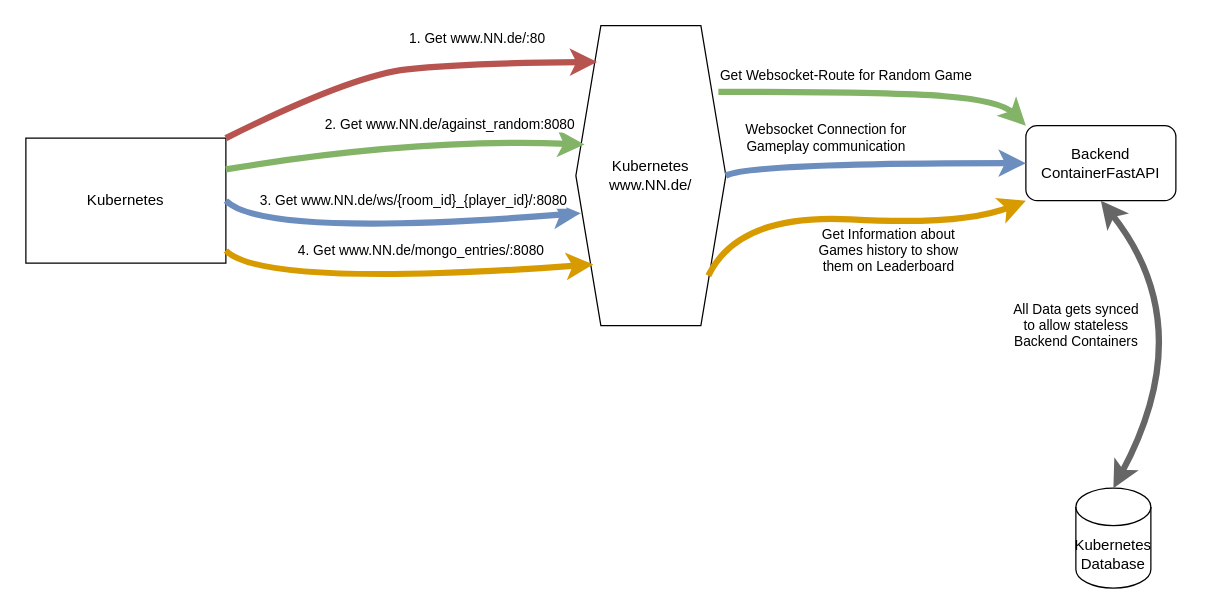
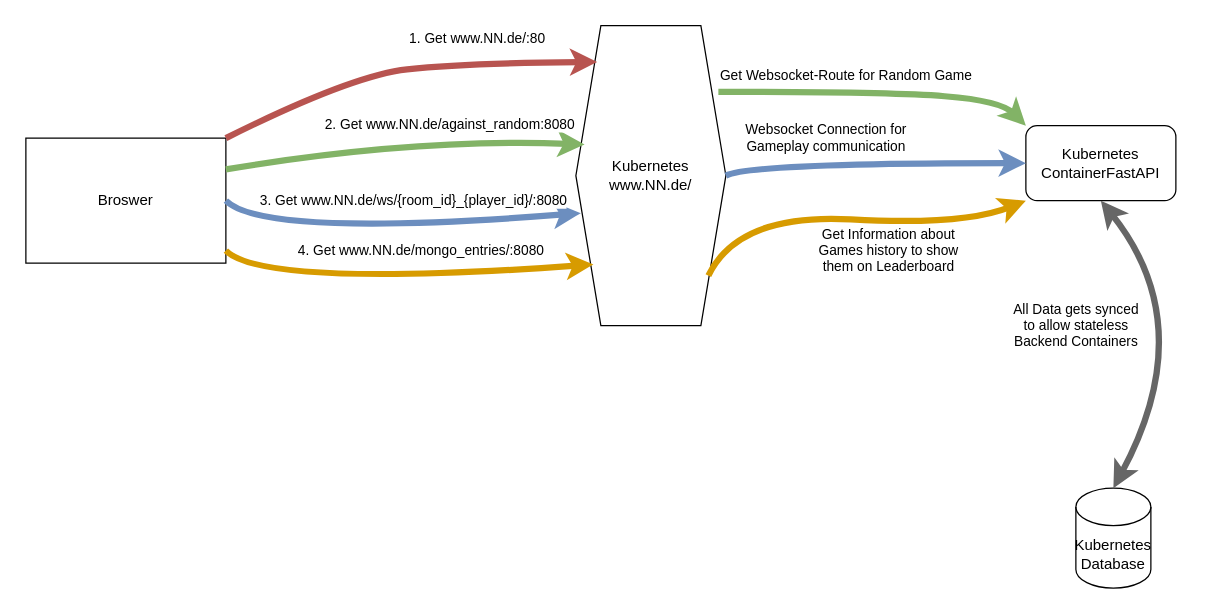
node "Backend ContainerFastAPI": label "Backend ContainerFastAPI" -> "Kubernetes ContainerFastAPI"
node "Kubernetes": label "Kubernetes" -> "Broswer"
